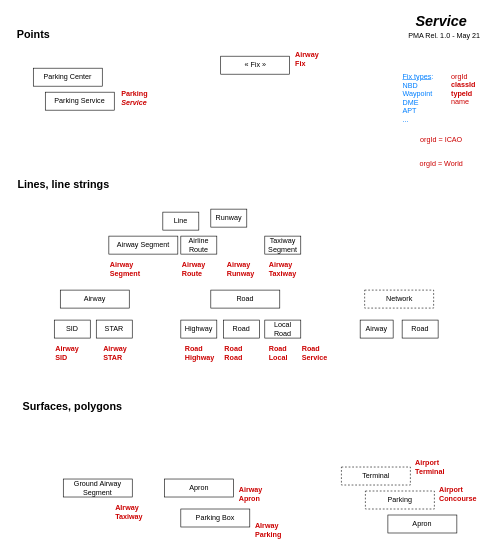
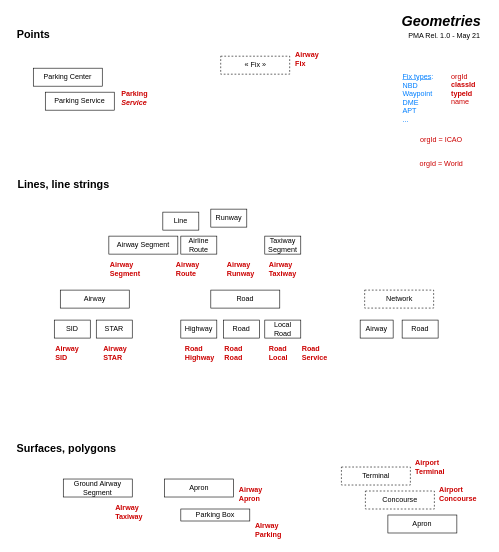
node "Service": label "Service" -> "Geometries"
node "« Fix »": style solid -> dashed
node "Airway Route": moved (196, 269) -> (190, 269)
node "Surfaces, polygons": moved (72, 407) -> (66, 449)
node "Parking": label "Parking" -> "Concourse"
node "Parking Box": size 69x18 -> 69x12
